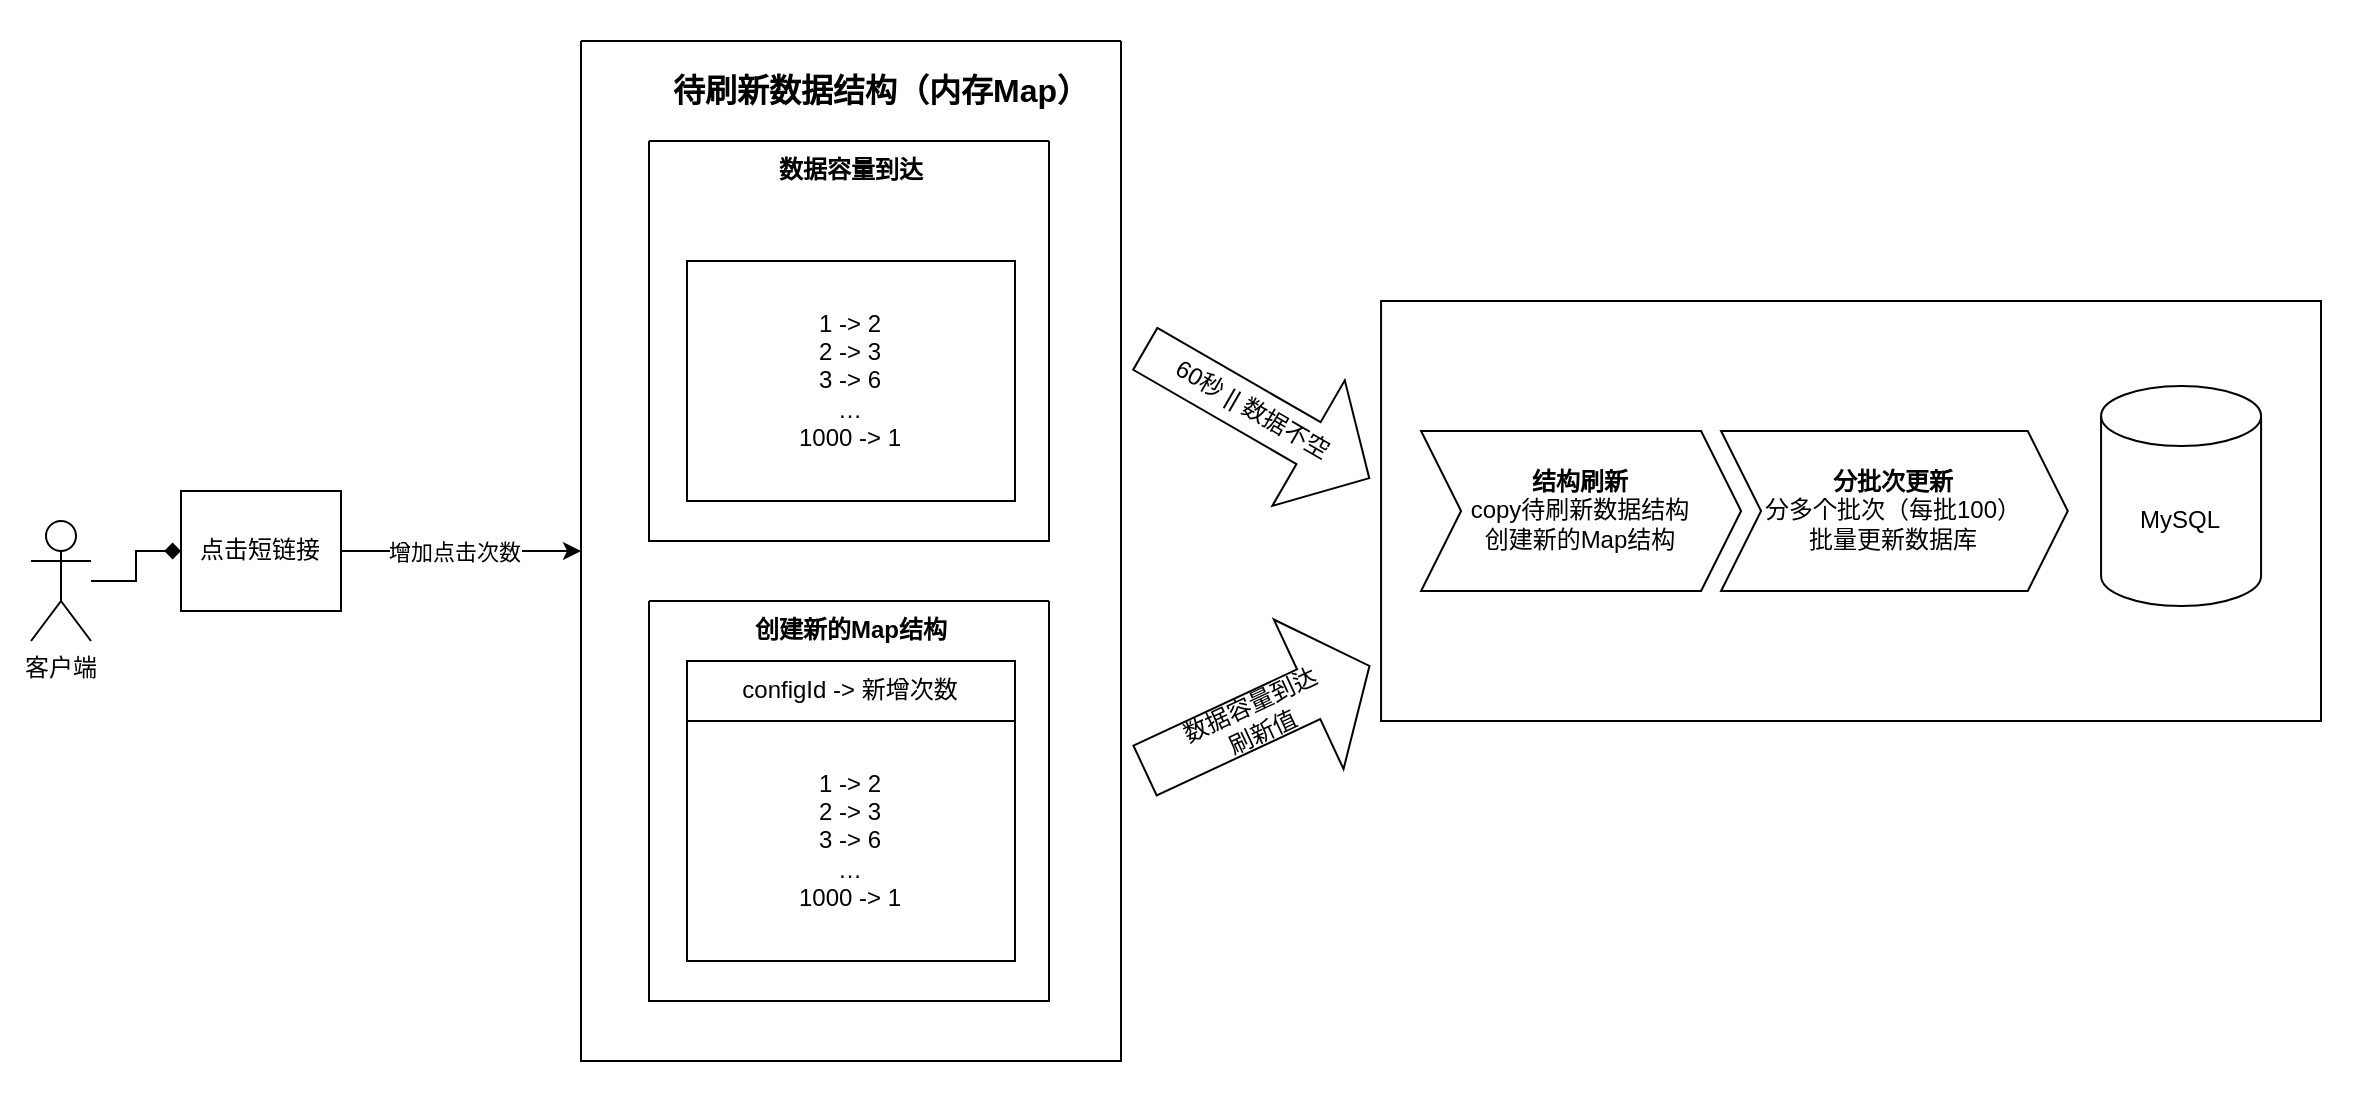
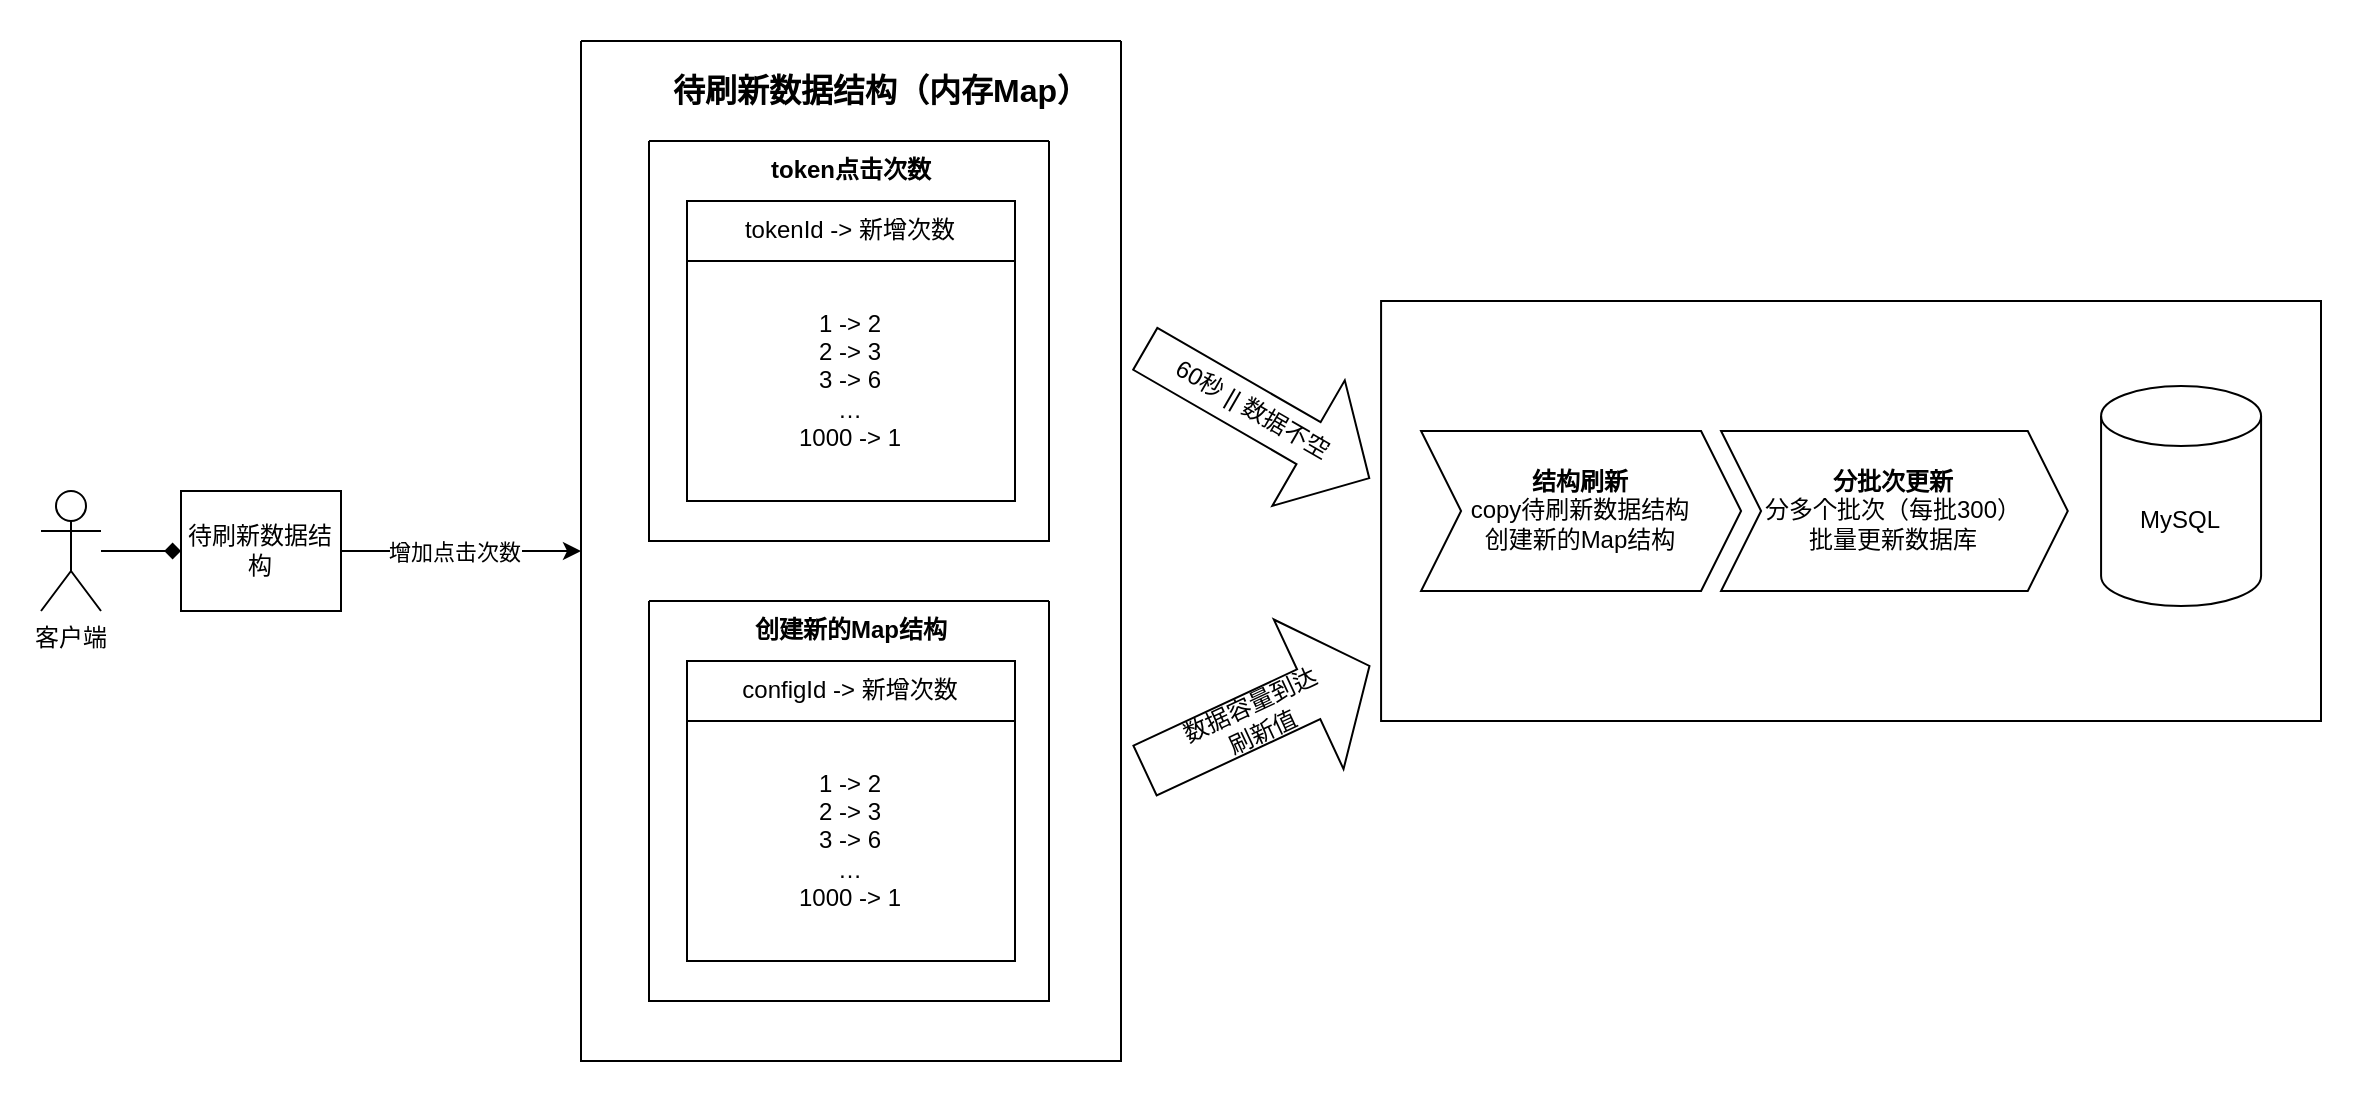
node "数据容量到达": label "数据容量到达" -> "token点击次数"
node "tokenId -> 新增次数": added
node "分批次更新 分多个批次（每批100） 批量更新数据库": label "分批次更新 分多个批次（每批100） 批量更新数据库" -> "分批次更新 分多个批次（每批300） 批量更新数据库"
node "点击短链接": label "点击短链接" -> "待刷新数据结构"
node "客户端": moved (61, 581) -> (71, 551)
